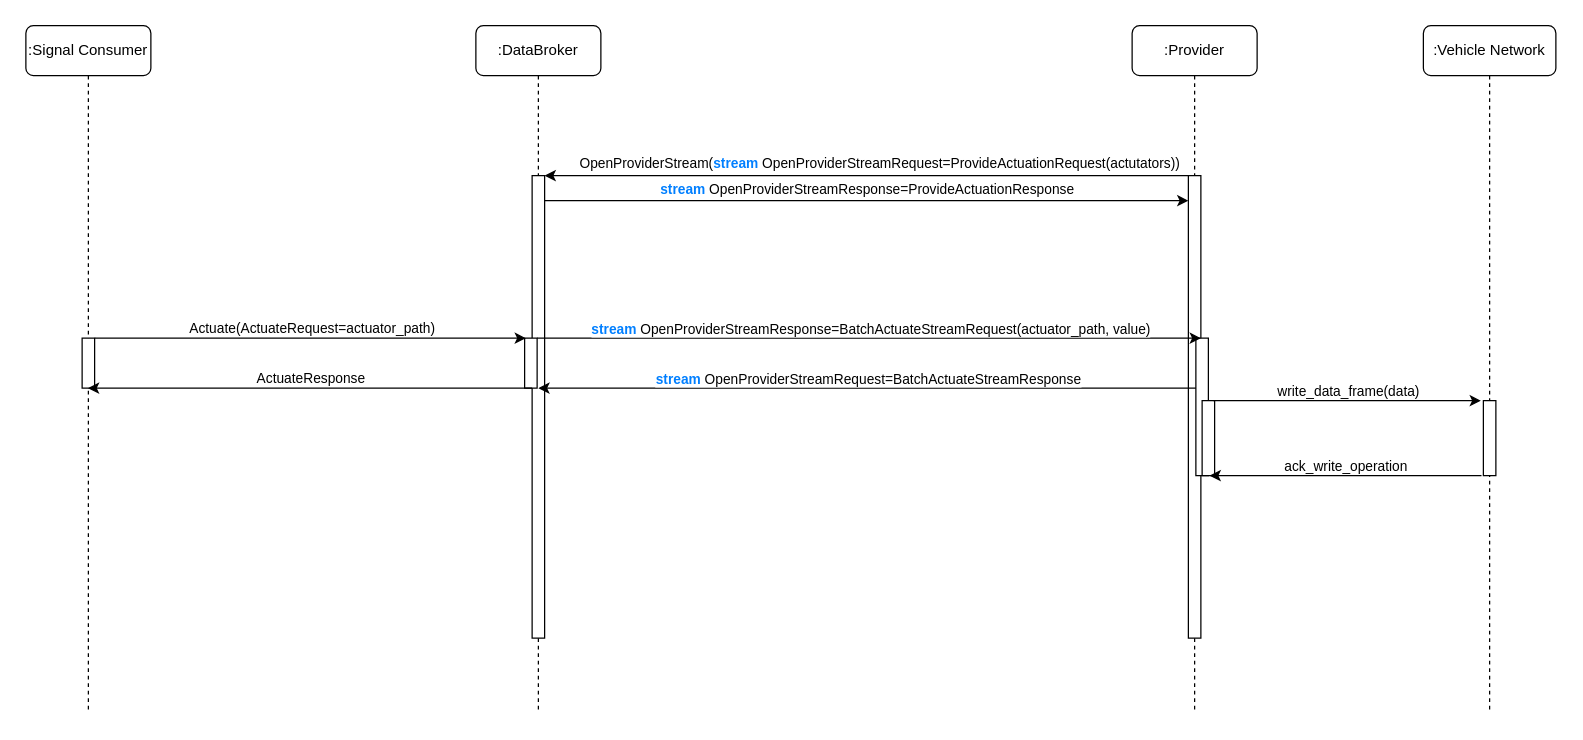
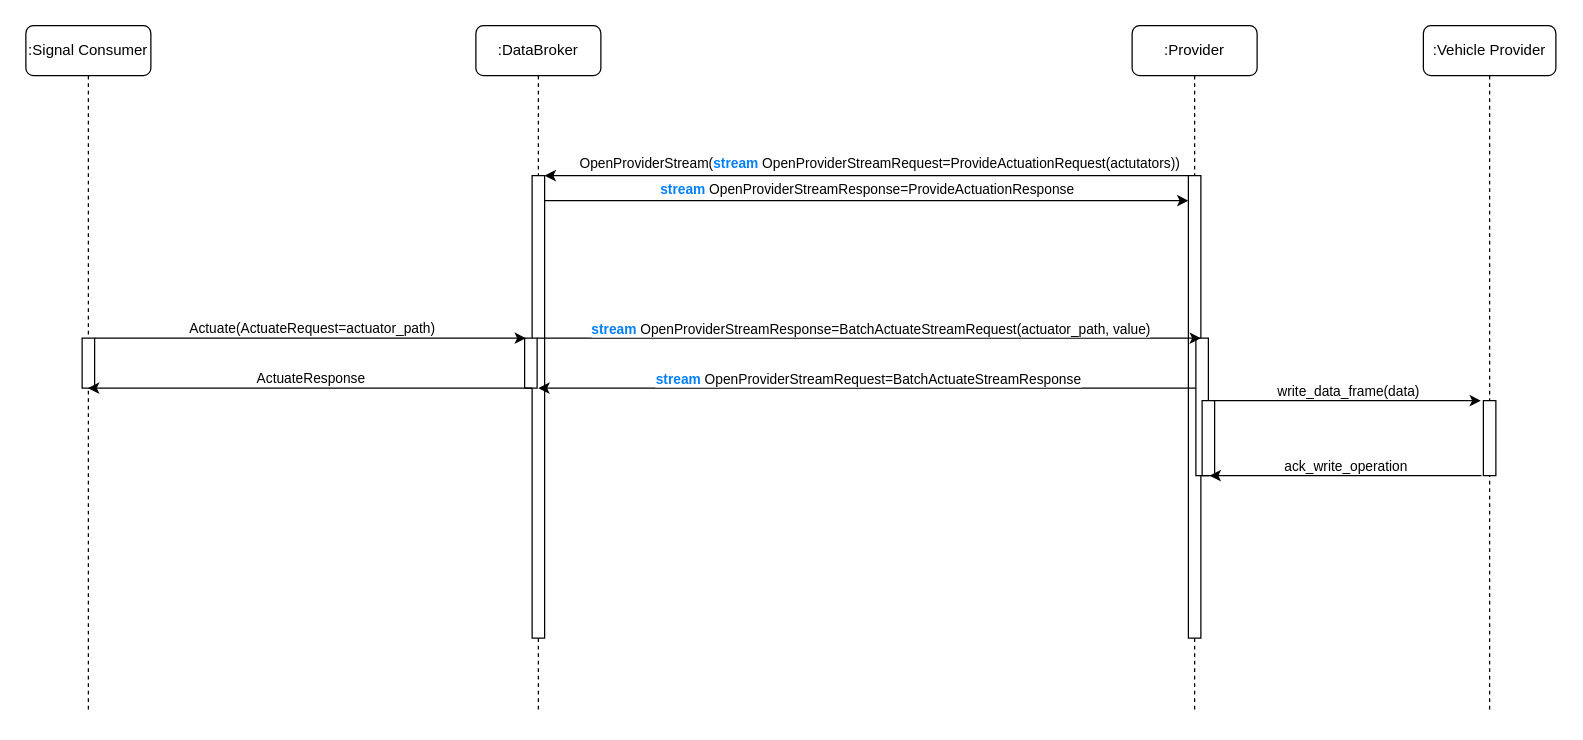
node ":Vehicle Network": label ":Vehicle Network" -> ":Vehicle Provider"
